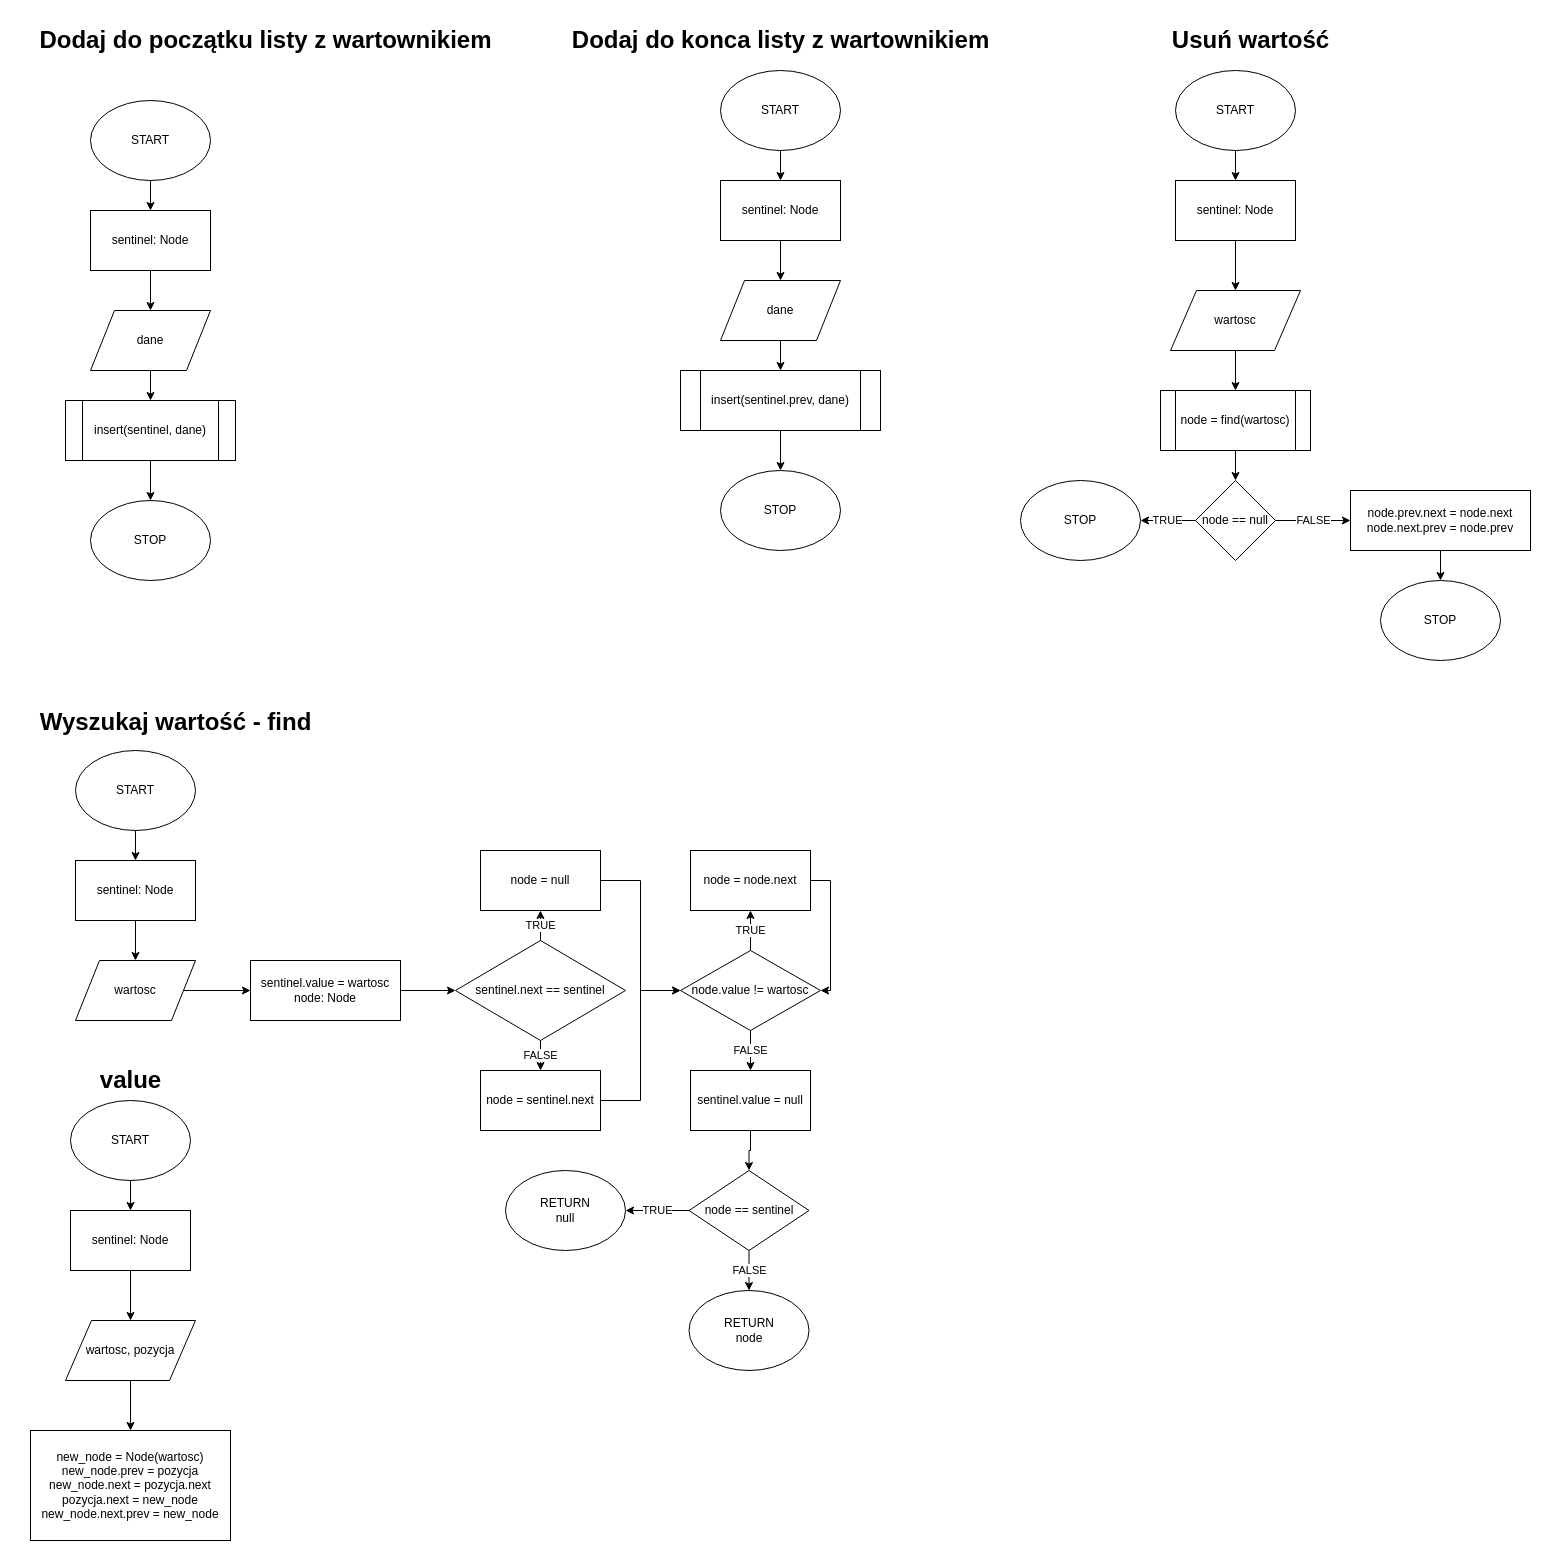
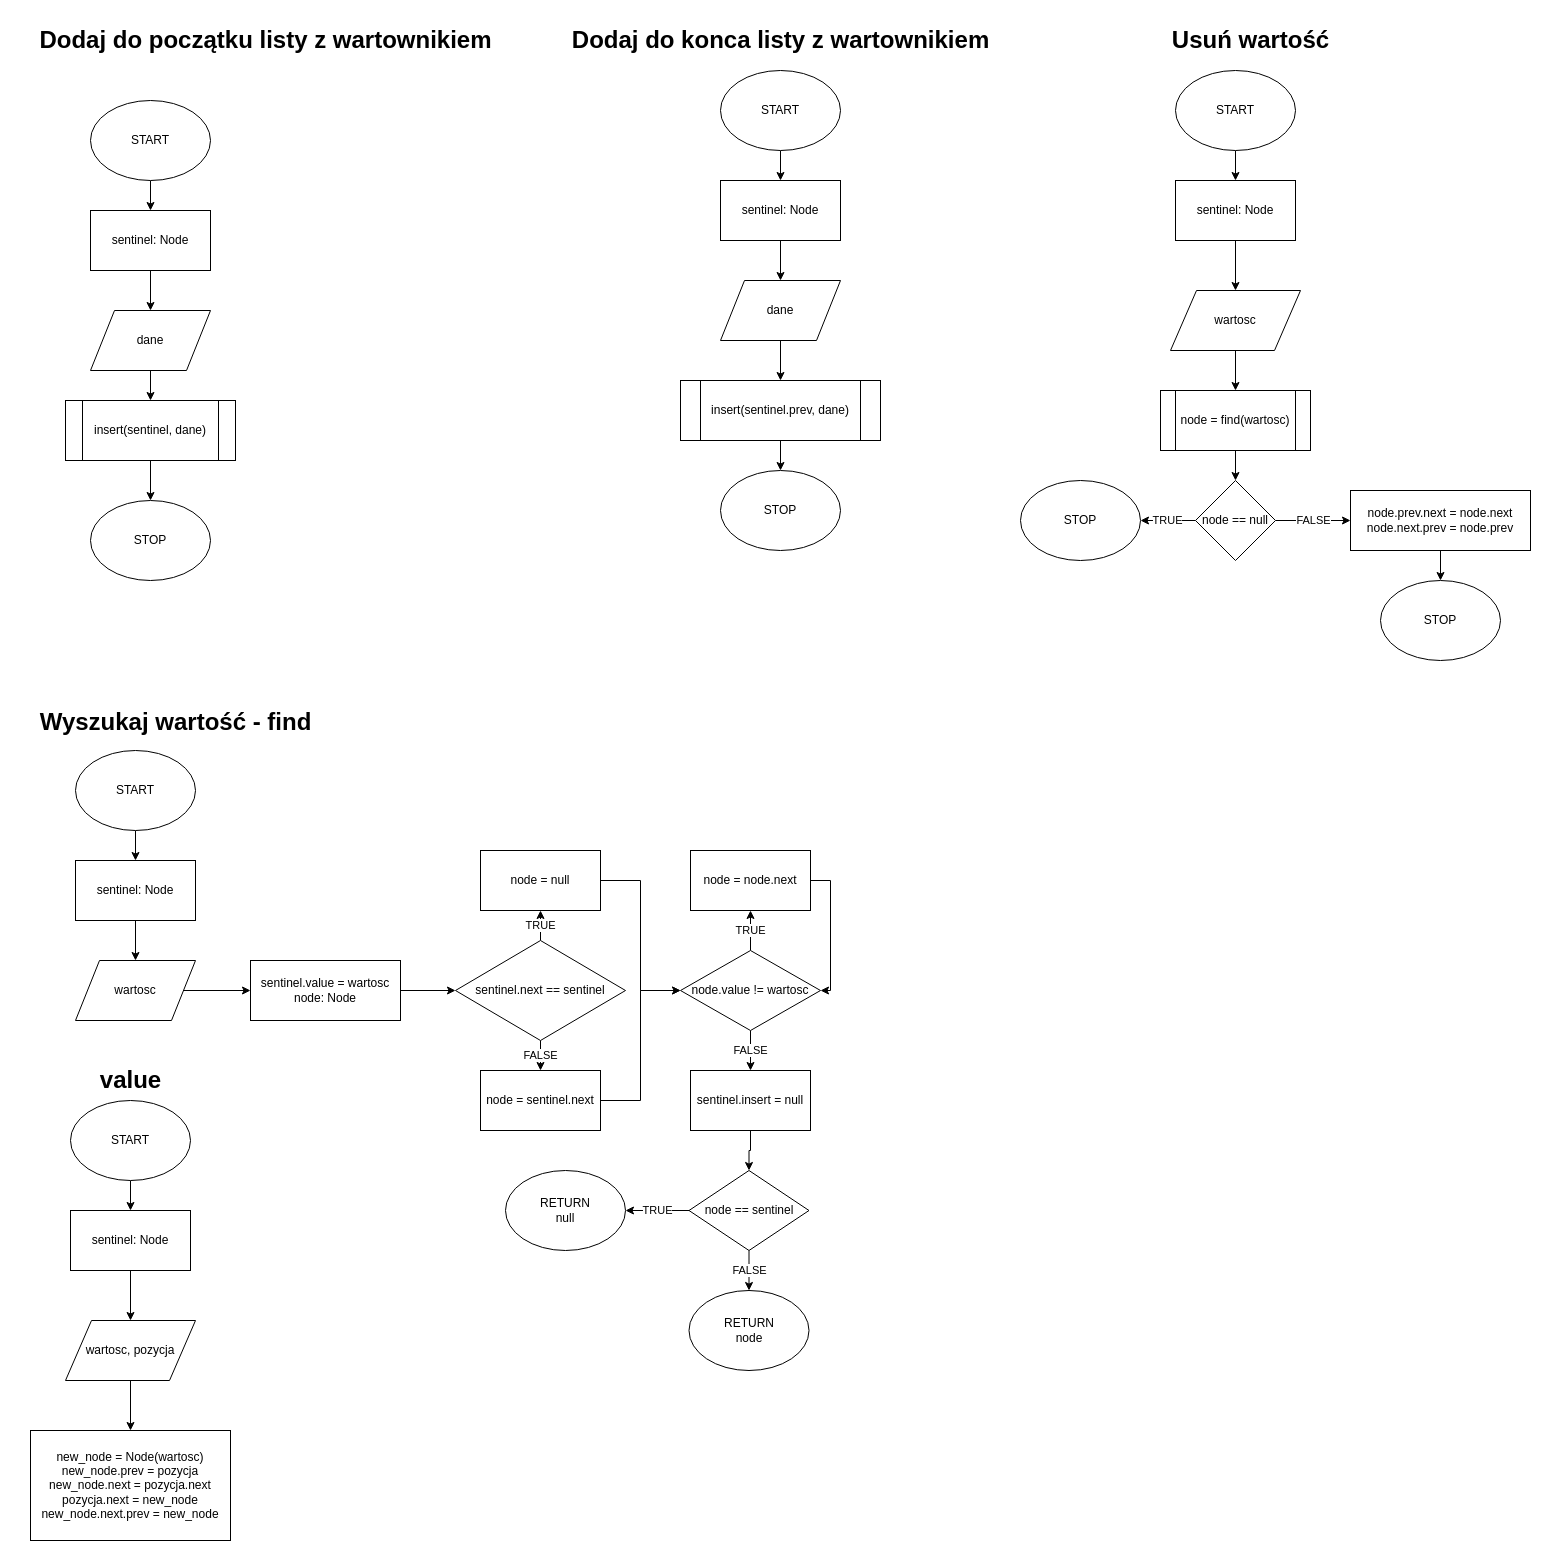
node "insert(sentinel.prev, dane)": moved (781, 401) -> (781, 411)
node "sentinel.value = null": label "sentinel.value = null" -> "sentinel.insert = null"
